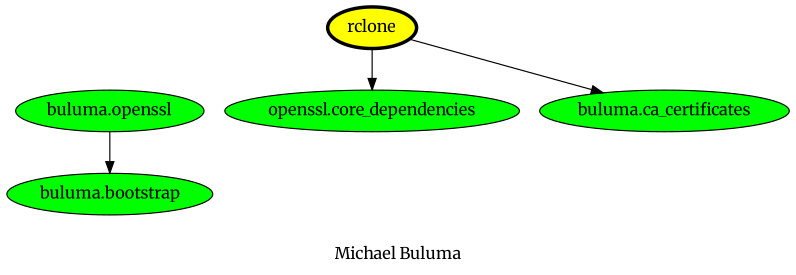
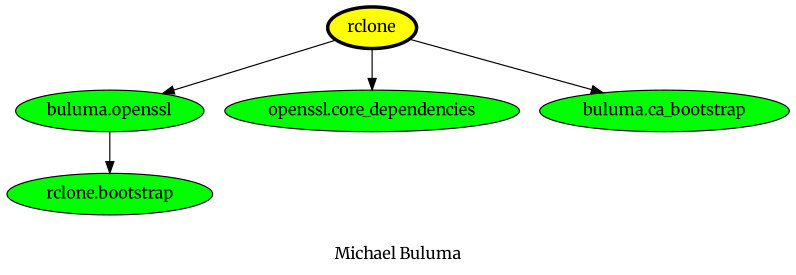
edge "rclone" -> "buluma.openssl": added
node "buluma.ca_certificates": label "buluma.ca_certificates" -> "buluma.ca_bootstrap"
node "buluma.bootstrap": label "buluma.bootstrap" -> "rclone.bootstrap"
